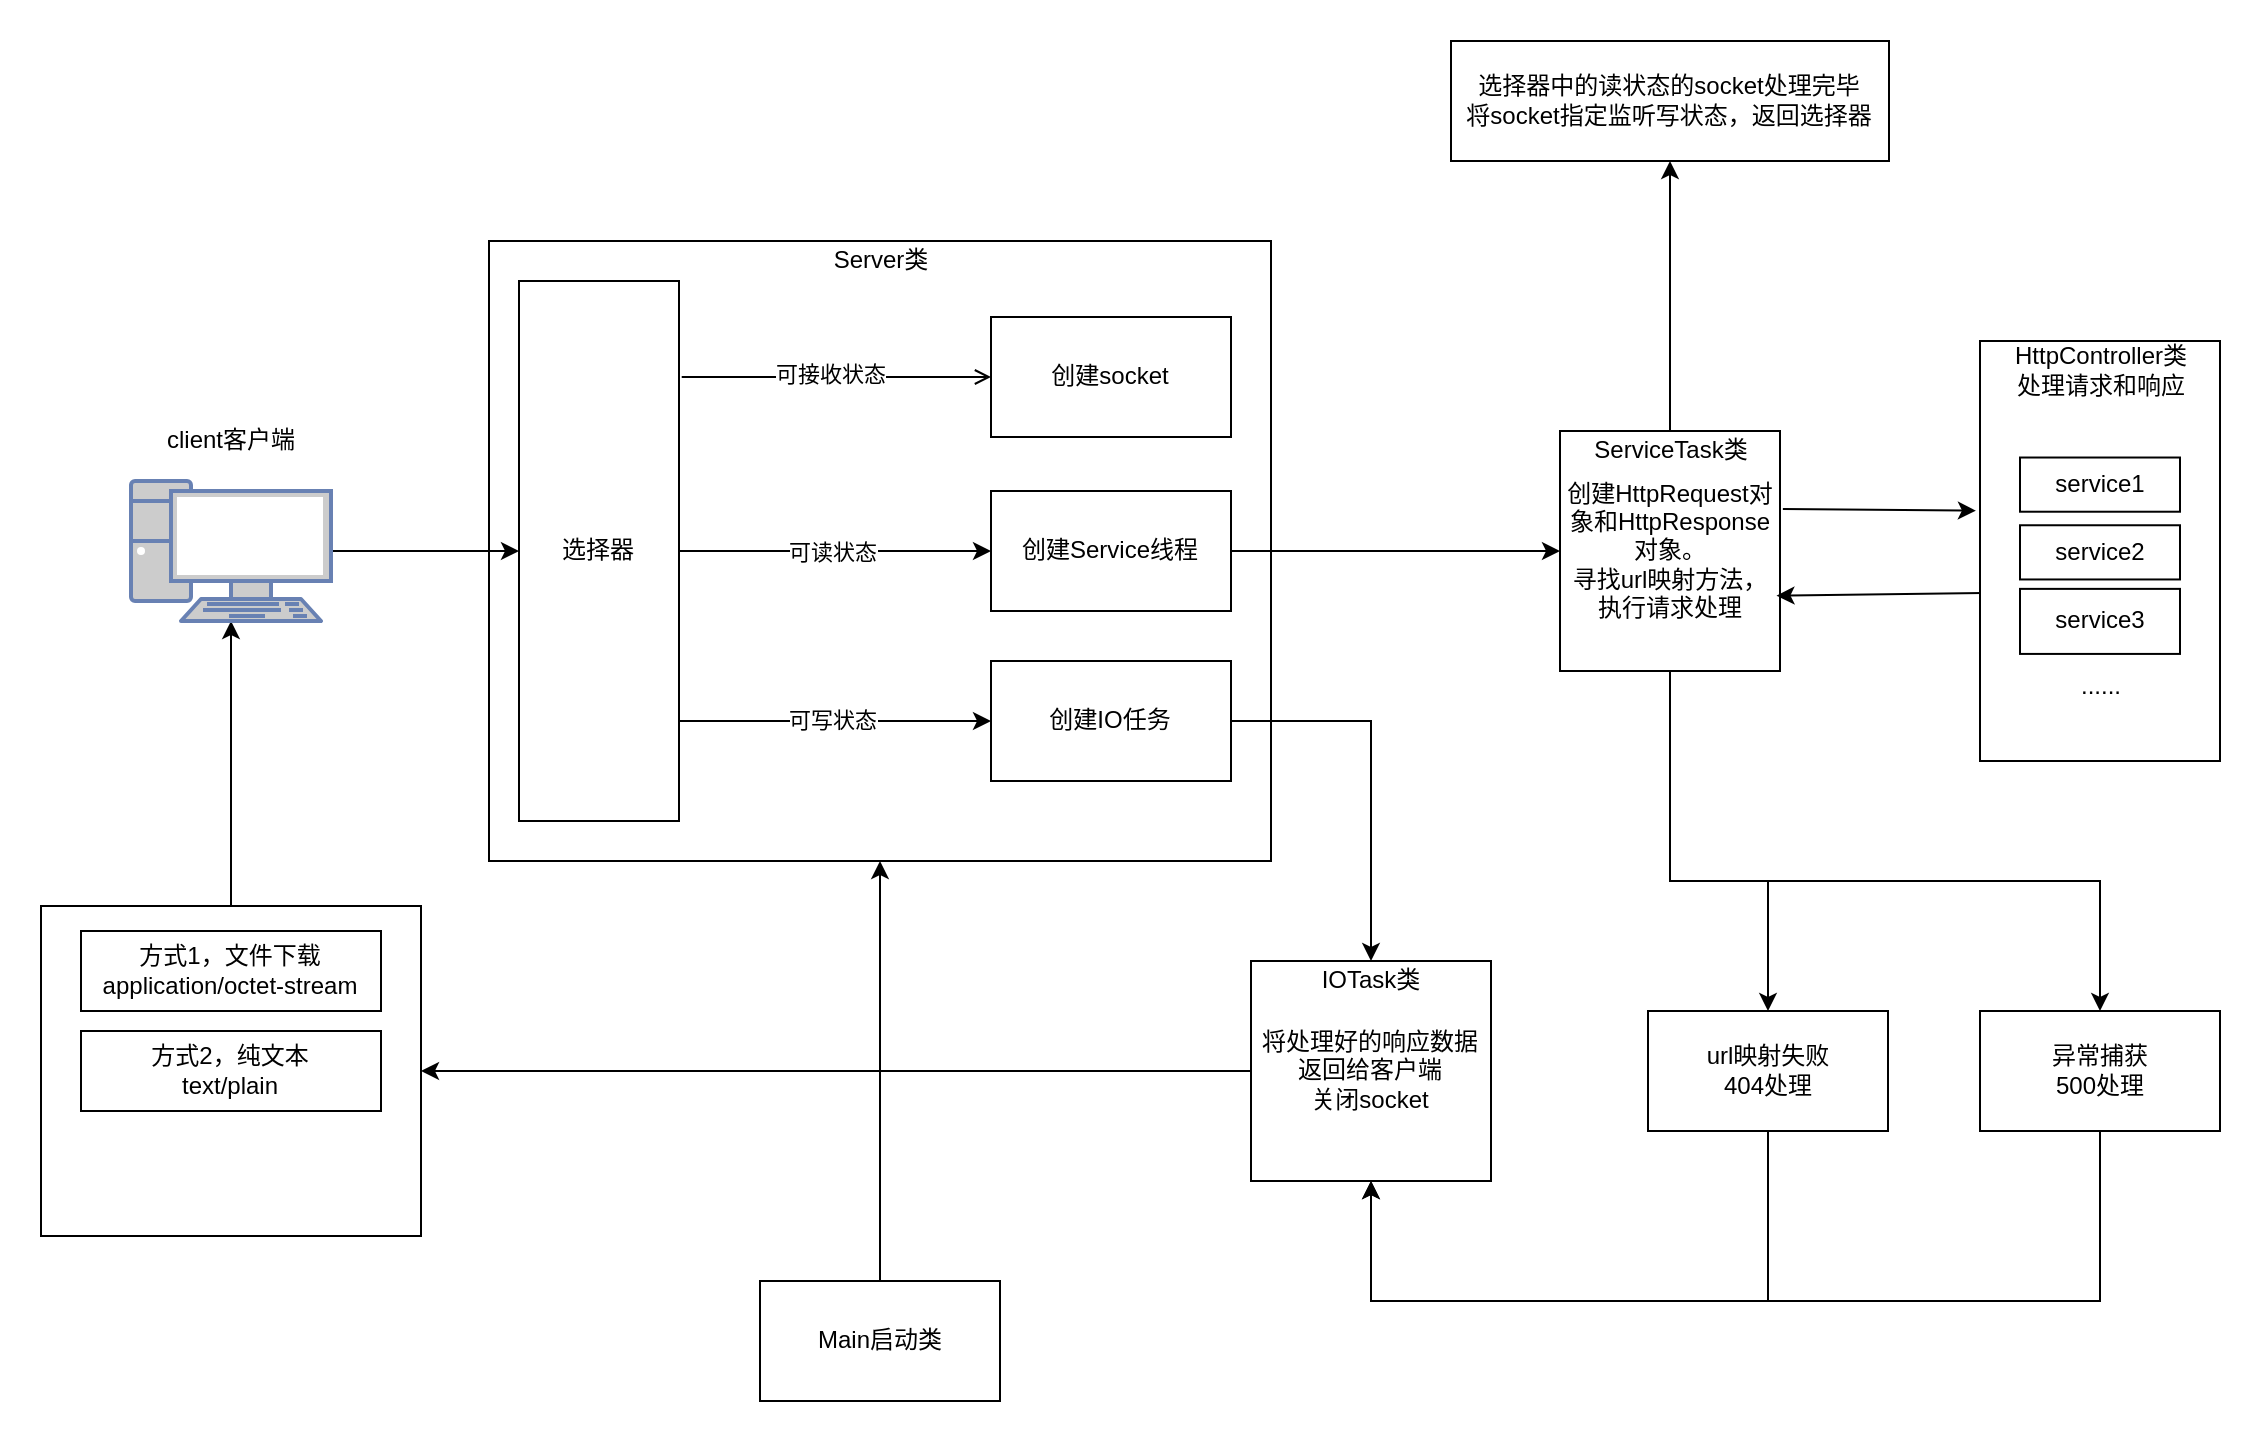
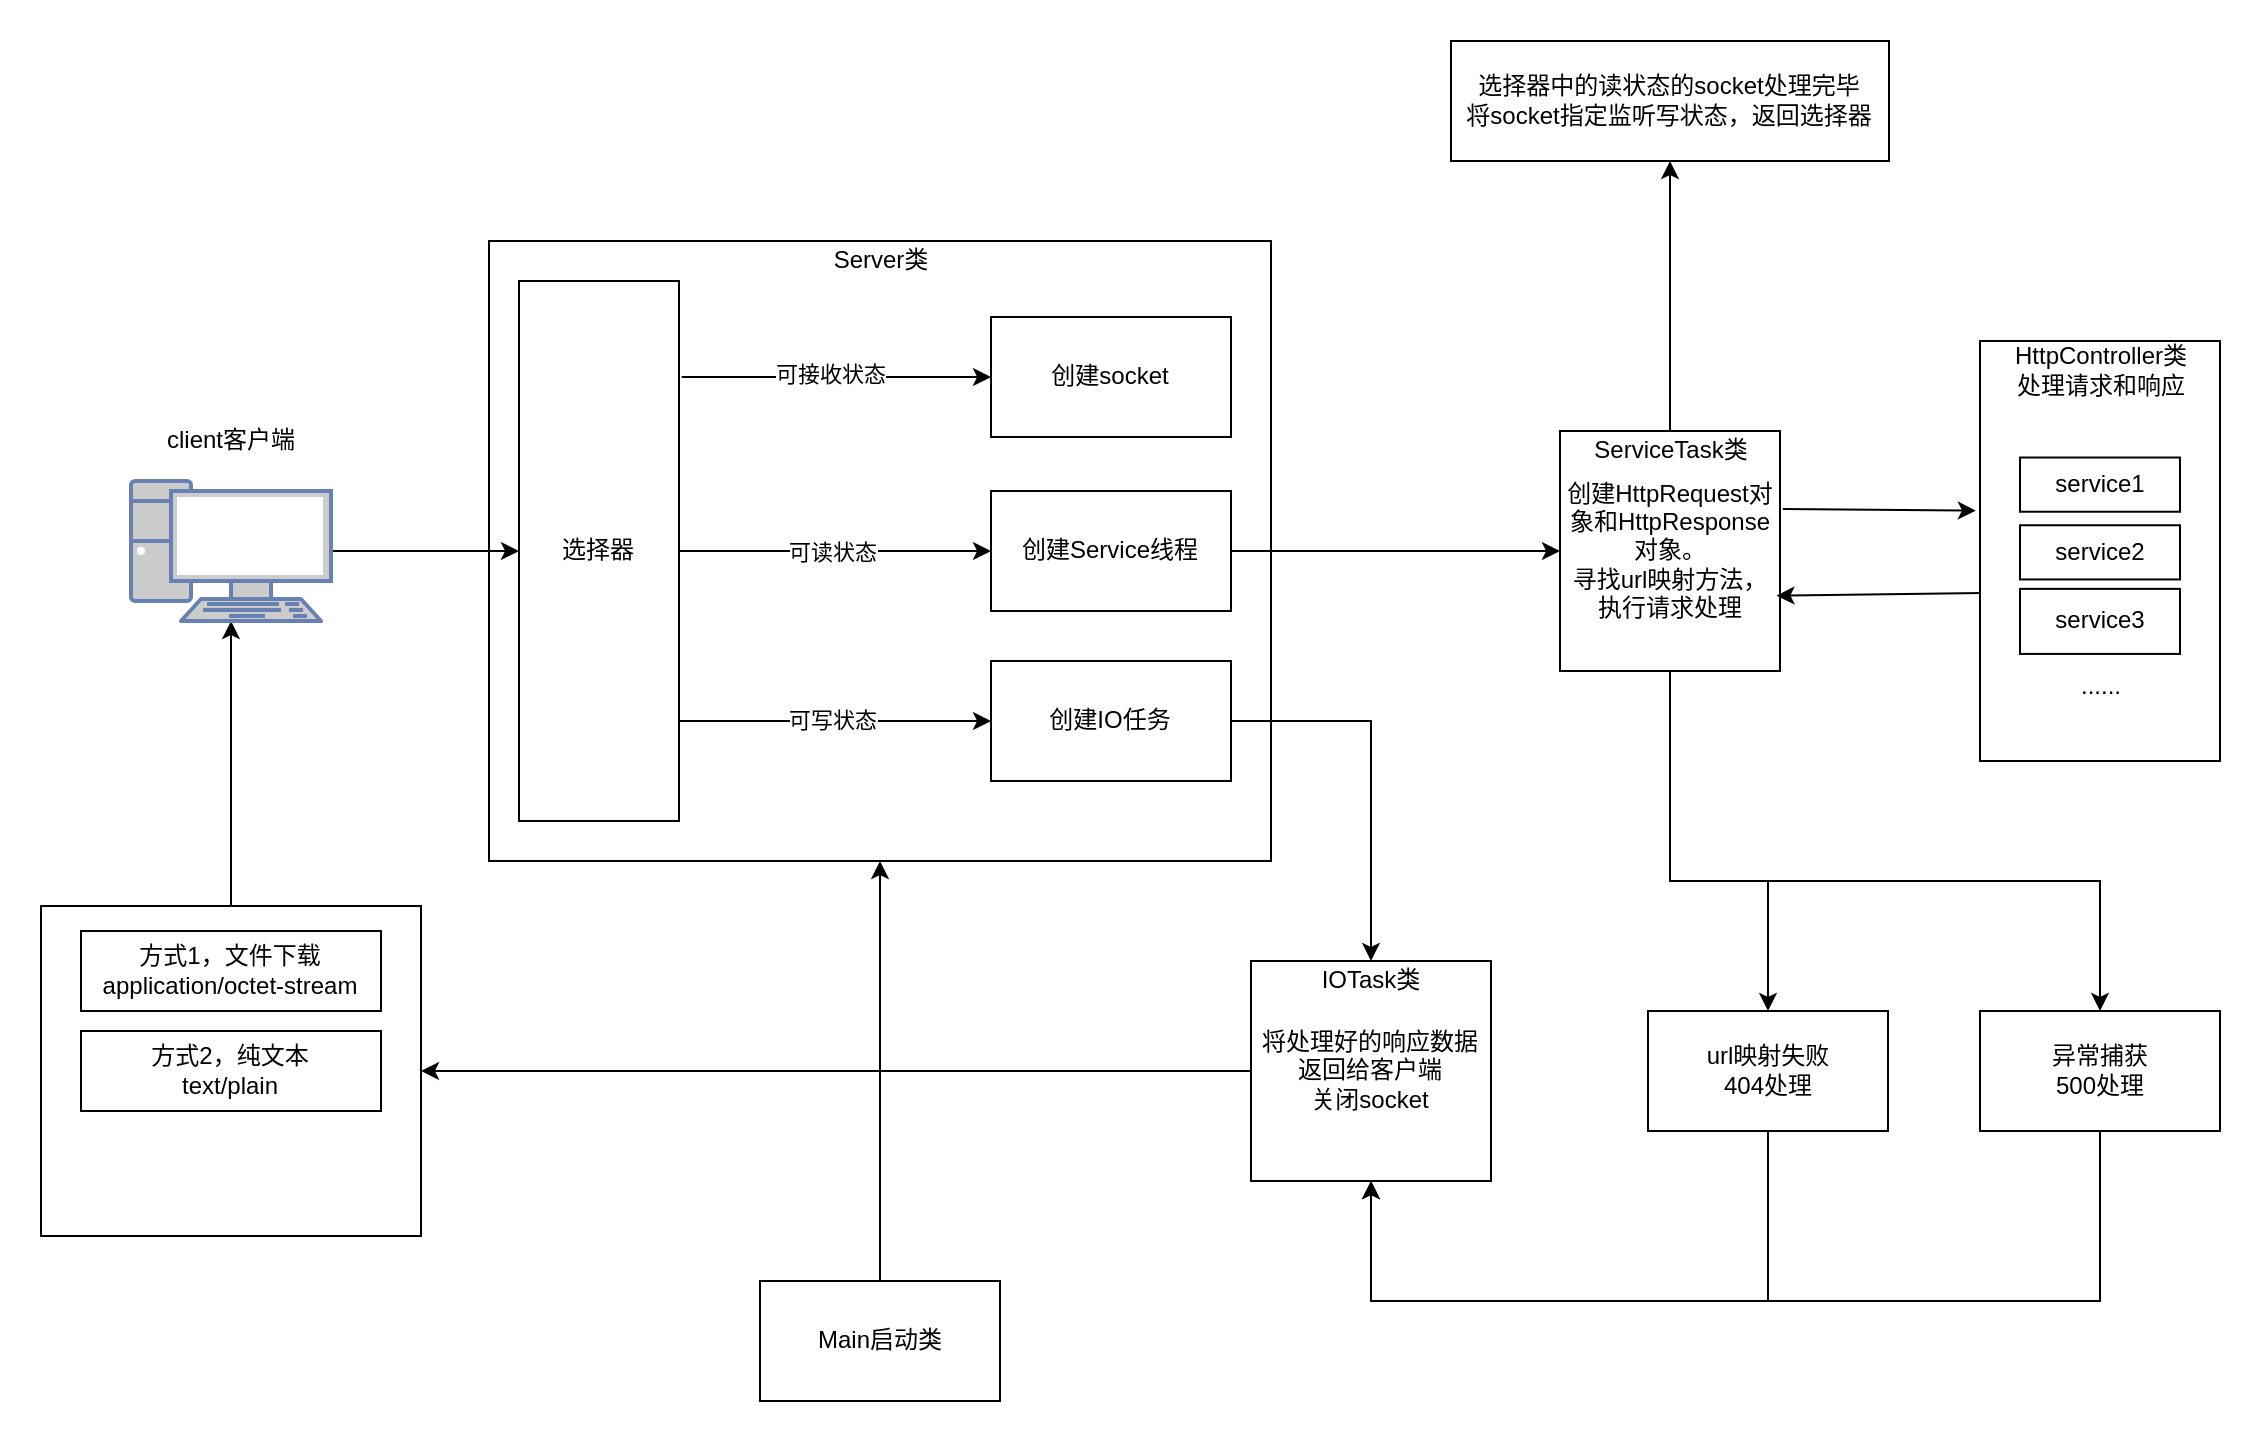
edge "选择器" -> "创建socket": arrowhead open -> classic
